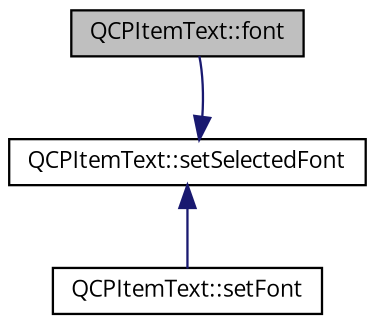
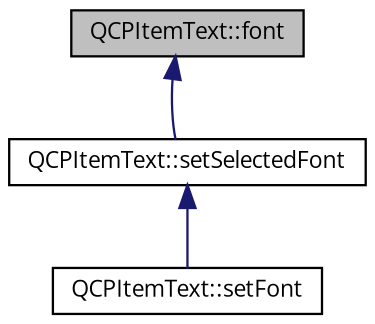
edge "QCPItemText::font" -> "QCPItemText::setSelectedFont": reversed
